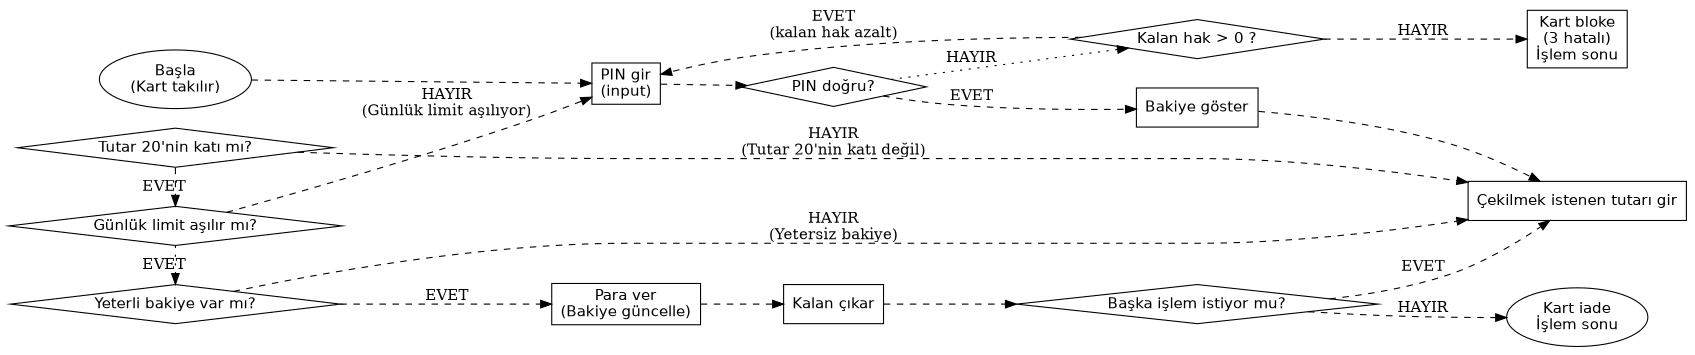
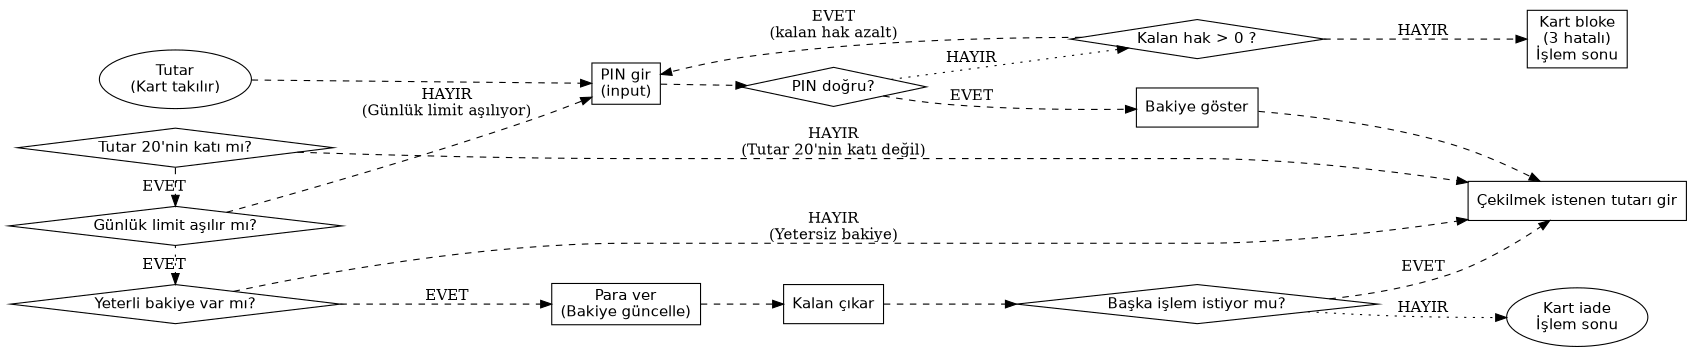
node "Başla (Kart takılır)": label "Başla (Kart takılır)" -> "Tutar (Kart takılır)"
edge "Başka işlem istiyor mu?" -> "Kart iade İşlem sonu": style dashed -> dotted
